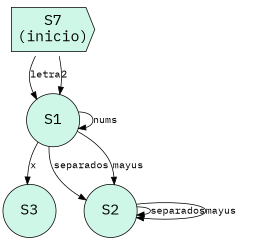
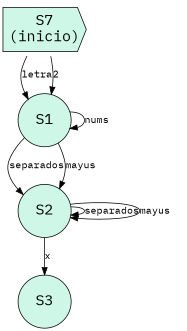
edge "S1" -> "S3": now "S2" -> "S3"
